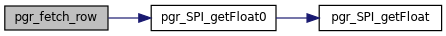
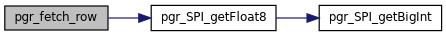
node "pgr_SPI_getFloat0": label "pgr_SPI_getFloat0" -> "pgr_SPI_getFloat8"
node "pgr_SPI_getFloat": label "pgr_SPI_getFloat" -> "pgr_SPI_getBigInt"
